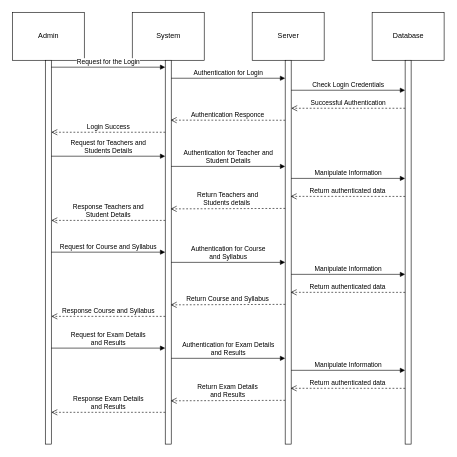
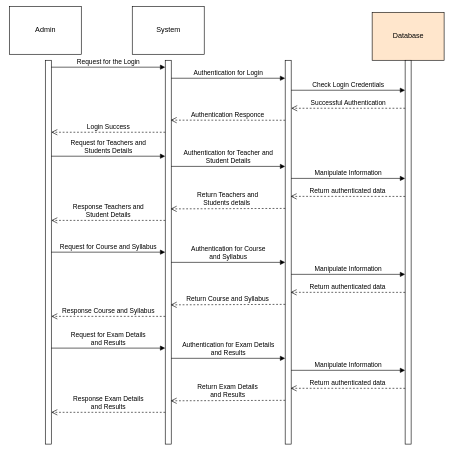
node "Admin": moved (48, 36) -> (45, 30)
node "System": moved (168, 36) -> (168, 30)
node "Server": removed
node "Database": fillcolor #ffffff -> #ffe6cc
